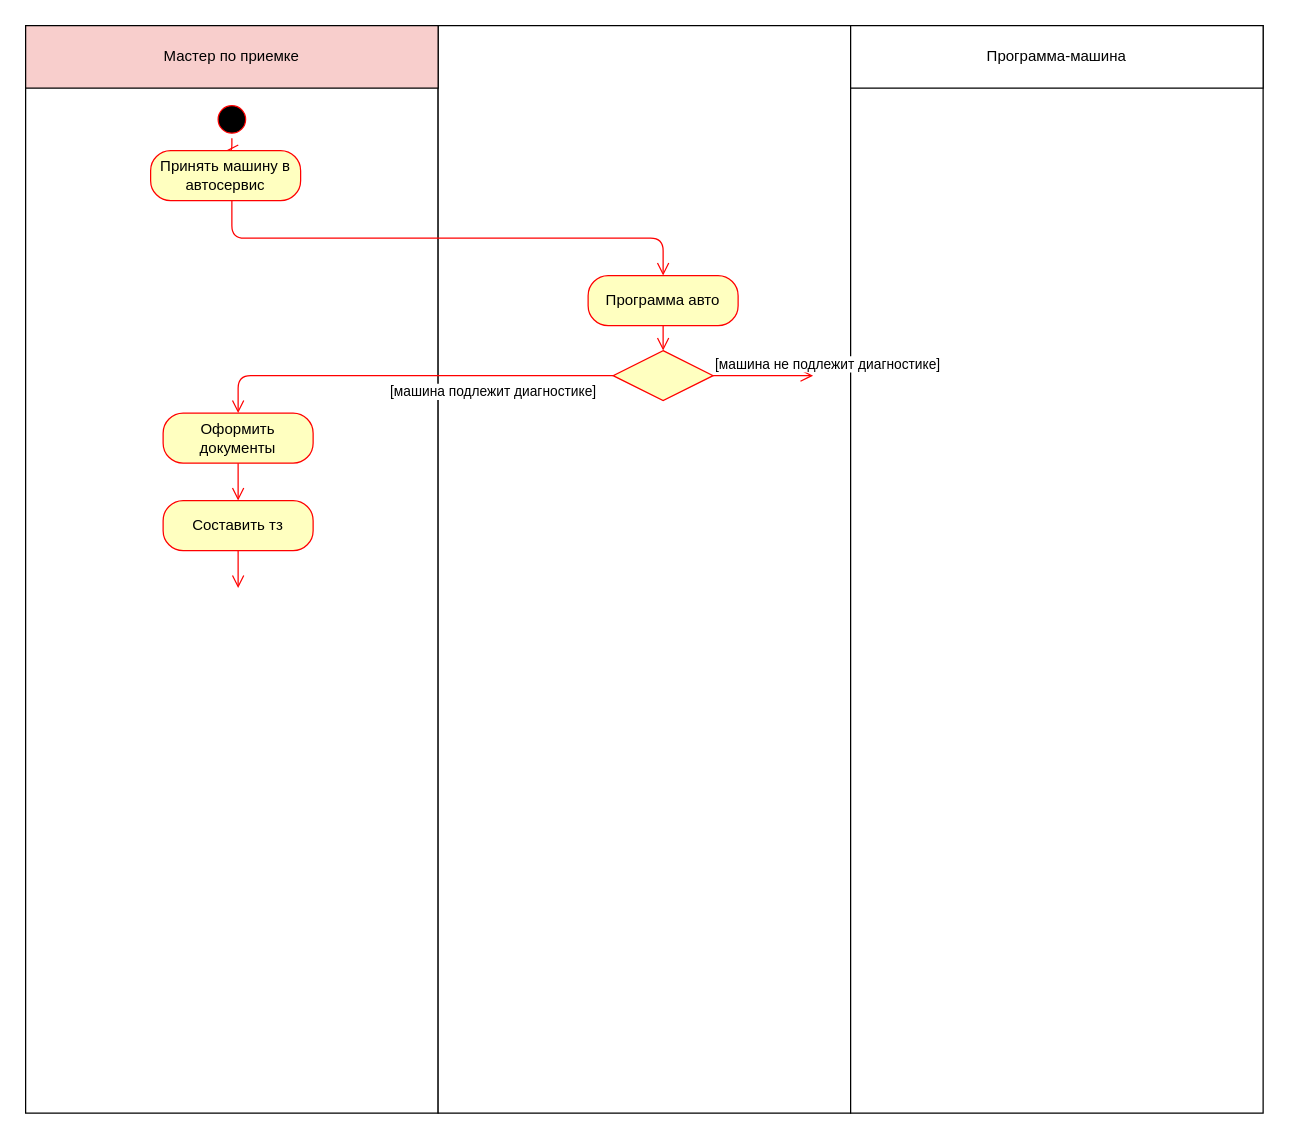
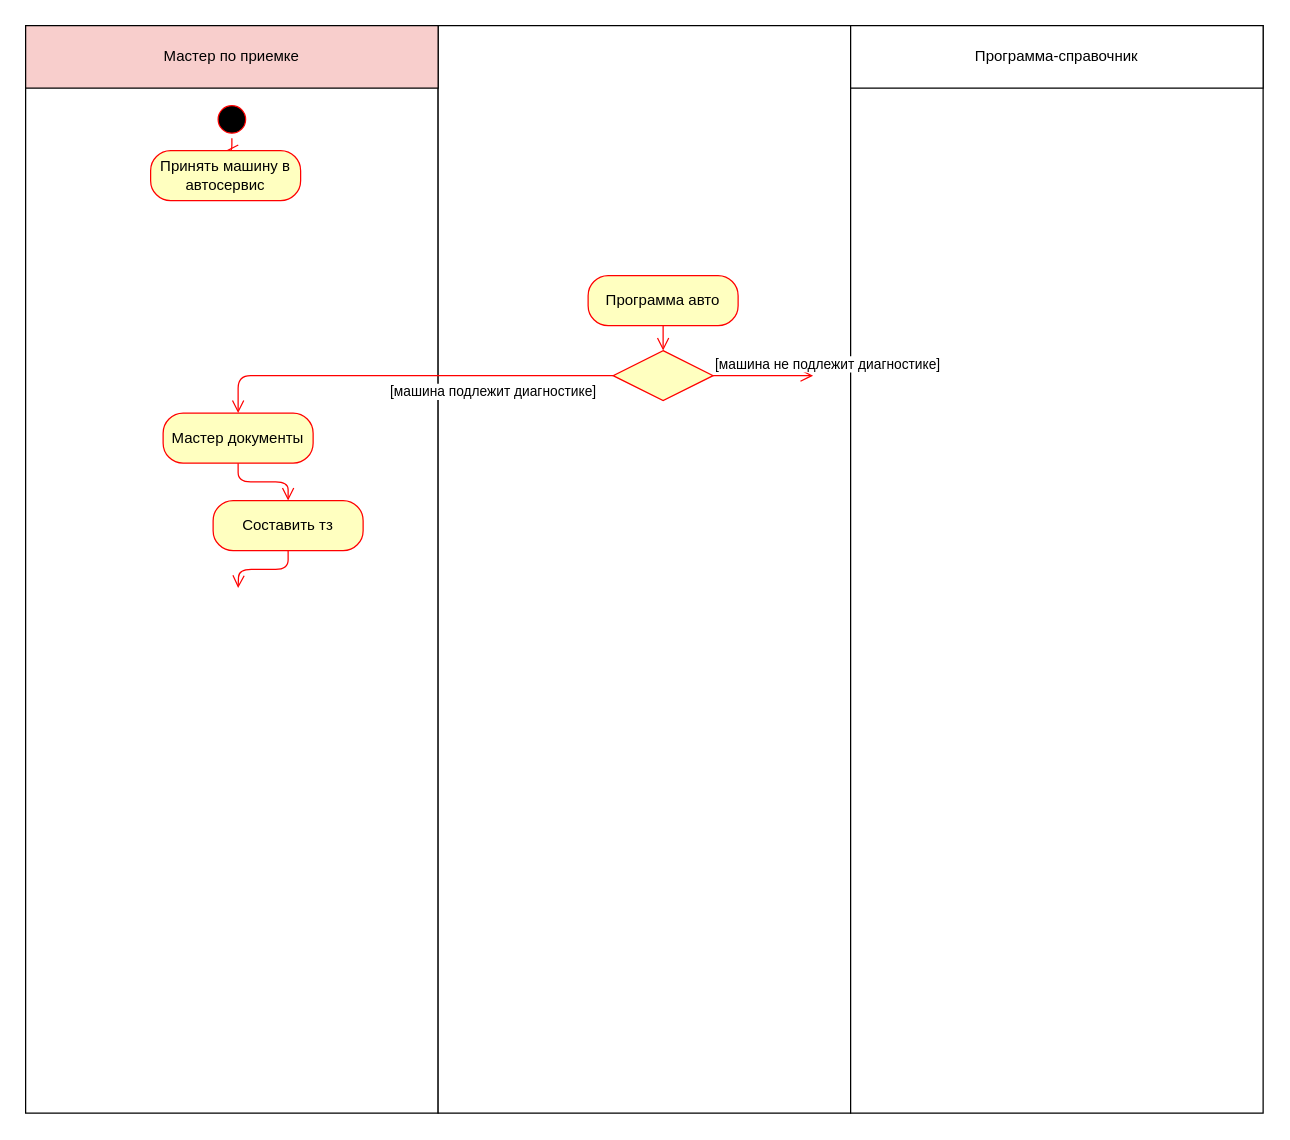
node "Программа-машина": label "Программа-машина" -> "Программа-справочник"
edge "Принять машину в автосервис" -> "Программа авто": removed
node "Оформить документы": label "Оформить документы" -> "Мастер документы"
node "Составить тз": moved (238, 526) -> (288, 526)
